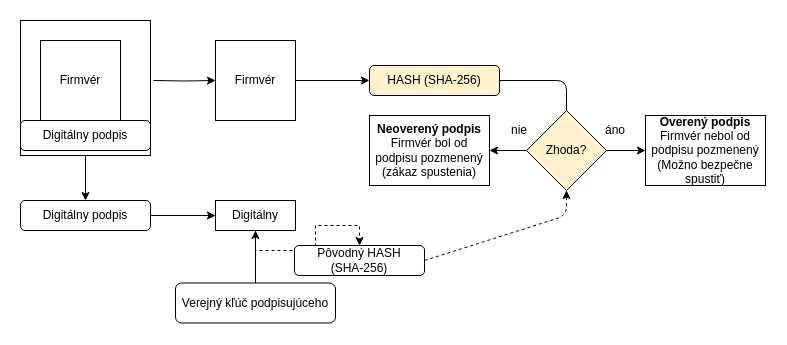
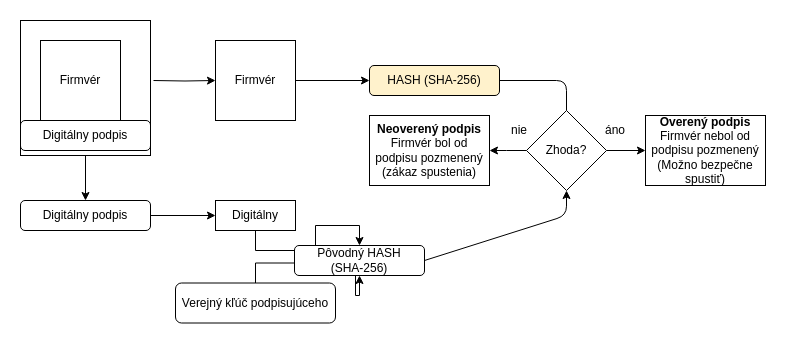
node "Zhoda?": fillcolor #fff2cc -> #ffffff
edge "Digitálny" -> "Pôvodný HASH (SHA-256)": style dashed -> solid
edge "Pôvodný HASH (SHA-256)" -> "Zhoda?": style dashed -> solid
edge "Verejný kľúč podpisujúceho" -> "Digitálny": now "Verejný kľúč podpisujúceho" -> "Pôvodný HASH (SHA-256)"
